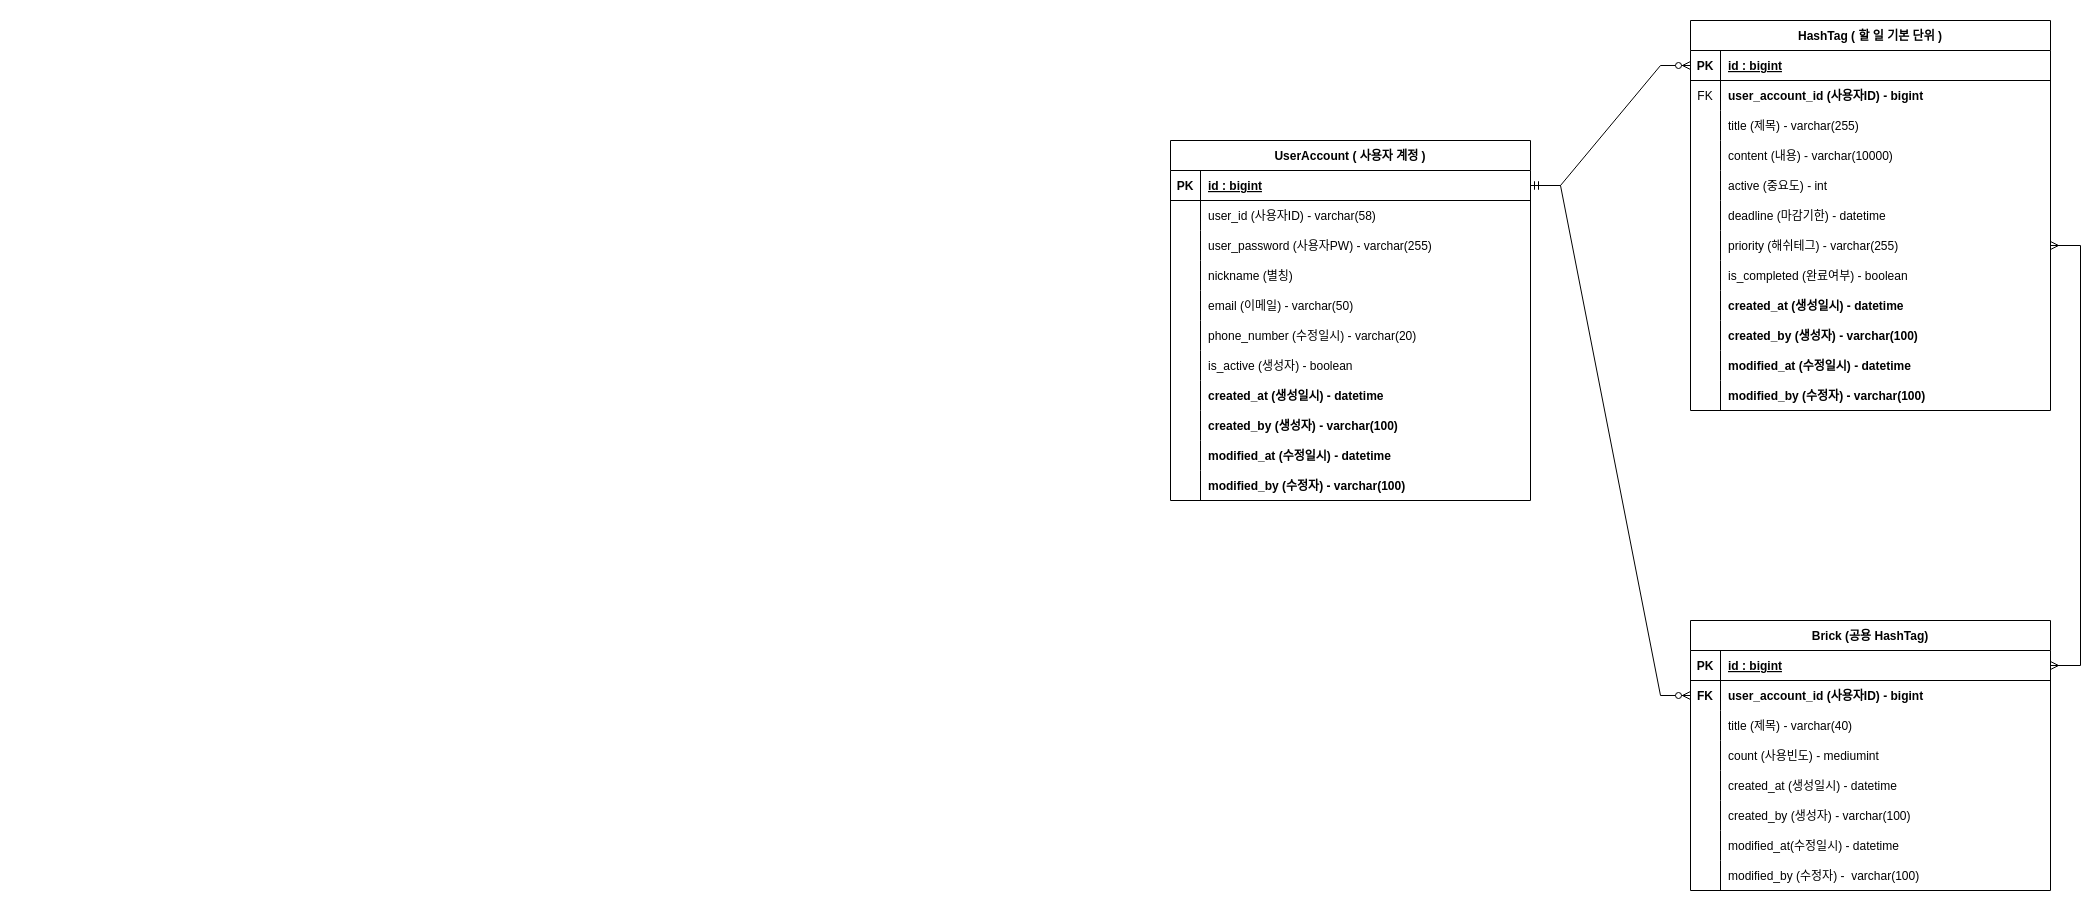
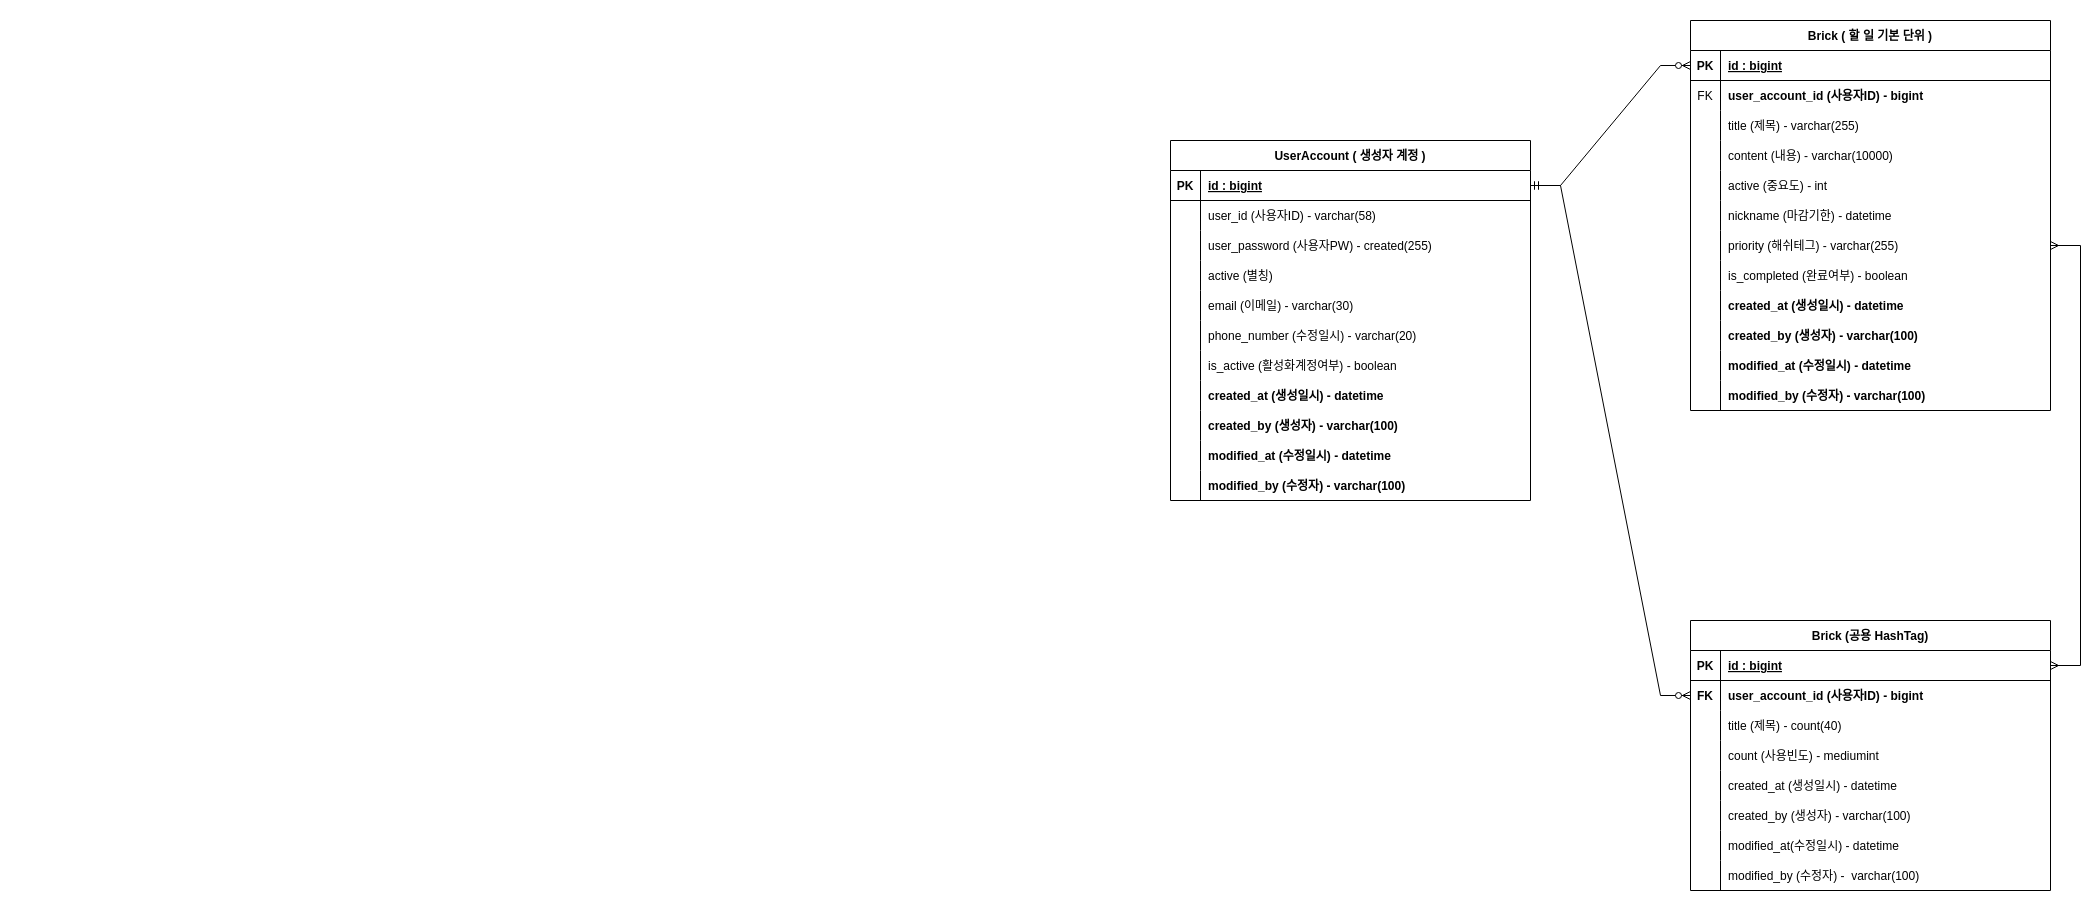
node "HashTag ( 할 일 기본 단위 )": label "HashTag ( 할 일 기본 단위 )" -> "Brick ( 할 일 기본 단위 )"
node "UserAccount ( 사용자 계정 )": label "UserAccount ( 사용자 계정 )" -> "UserAccount ( 생성자 계정 )"
node "deadline (마감기한) - datetime": label "deadline (마감기한) - datetime" -> "nickname (마감기한) - datetime"
node "user_password (사용자PW) - varchar(255)": label "user_password (사용자PW) - varchar(255)" -> "user_password (사용자PW) - created(255)"
node "nickname (별칭)": label "nickname (별칭)" -> "active (별칭)"
node "email (이메일) - varchar(50)": label "email (이메일) - varchar(50)" -> "email (이메일) - varchar(30)"
node "is_active (생성자) - boolean": label "is_active (생성자) - boolean" -> "is_active (활성화계정여부) - boolean"
node "title (제목) - varchar(40)": label "title (제목) - varchar(40)" -> "title (제목) - count(40)"
